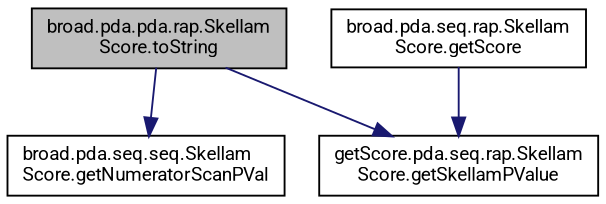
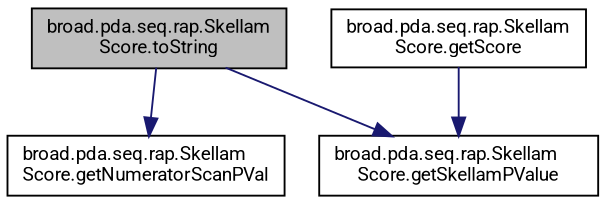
node "broad.pda.pda.rap.Skellam Score.toString": label "broad.pda.pda.rap.Skellam Score.toString" -> "broad.pda.seq.rap.Skellam Score.toString"
node "broad.pda.seq.seq.Skellam Score.getNumeratorScanPVal": label "broad.pda.seq.seq.Skellam Score.getNumeratorScanPVal" -> "broad.pda.seq.rap.Skellam Score.getNumeratorScanPVal"
node "getScore.pda.seq.rap.Skellam Score.getSkellamPValue": label "getScore.pda.seq.rap.Skellam Score.getSkellamPValue" -> "broad.pda.seq.rap.Skellam Score.getSkellamPValue"
